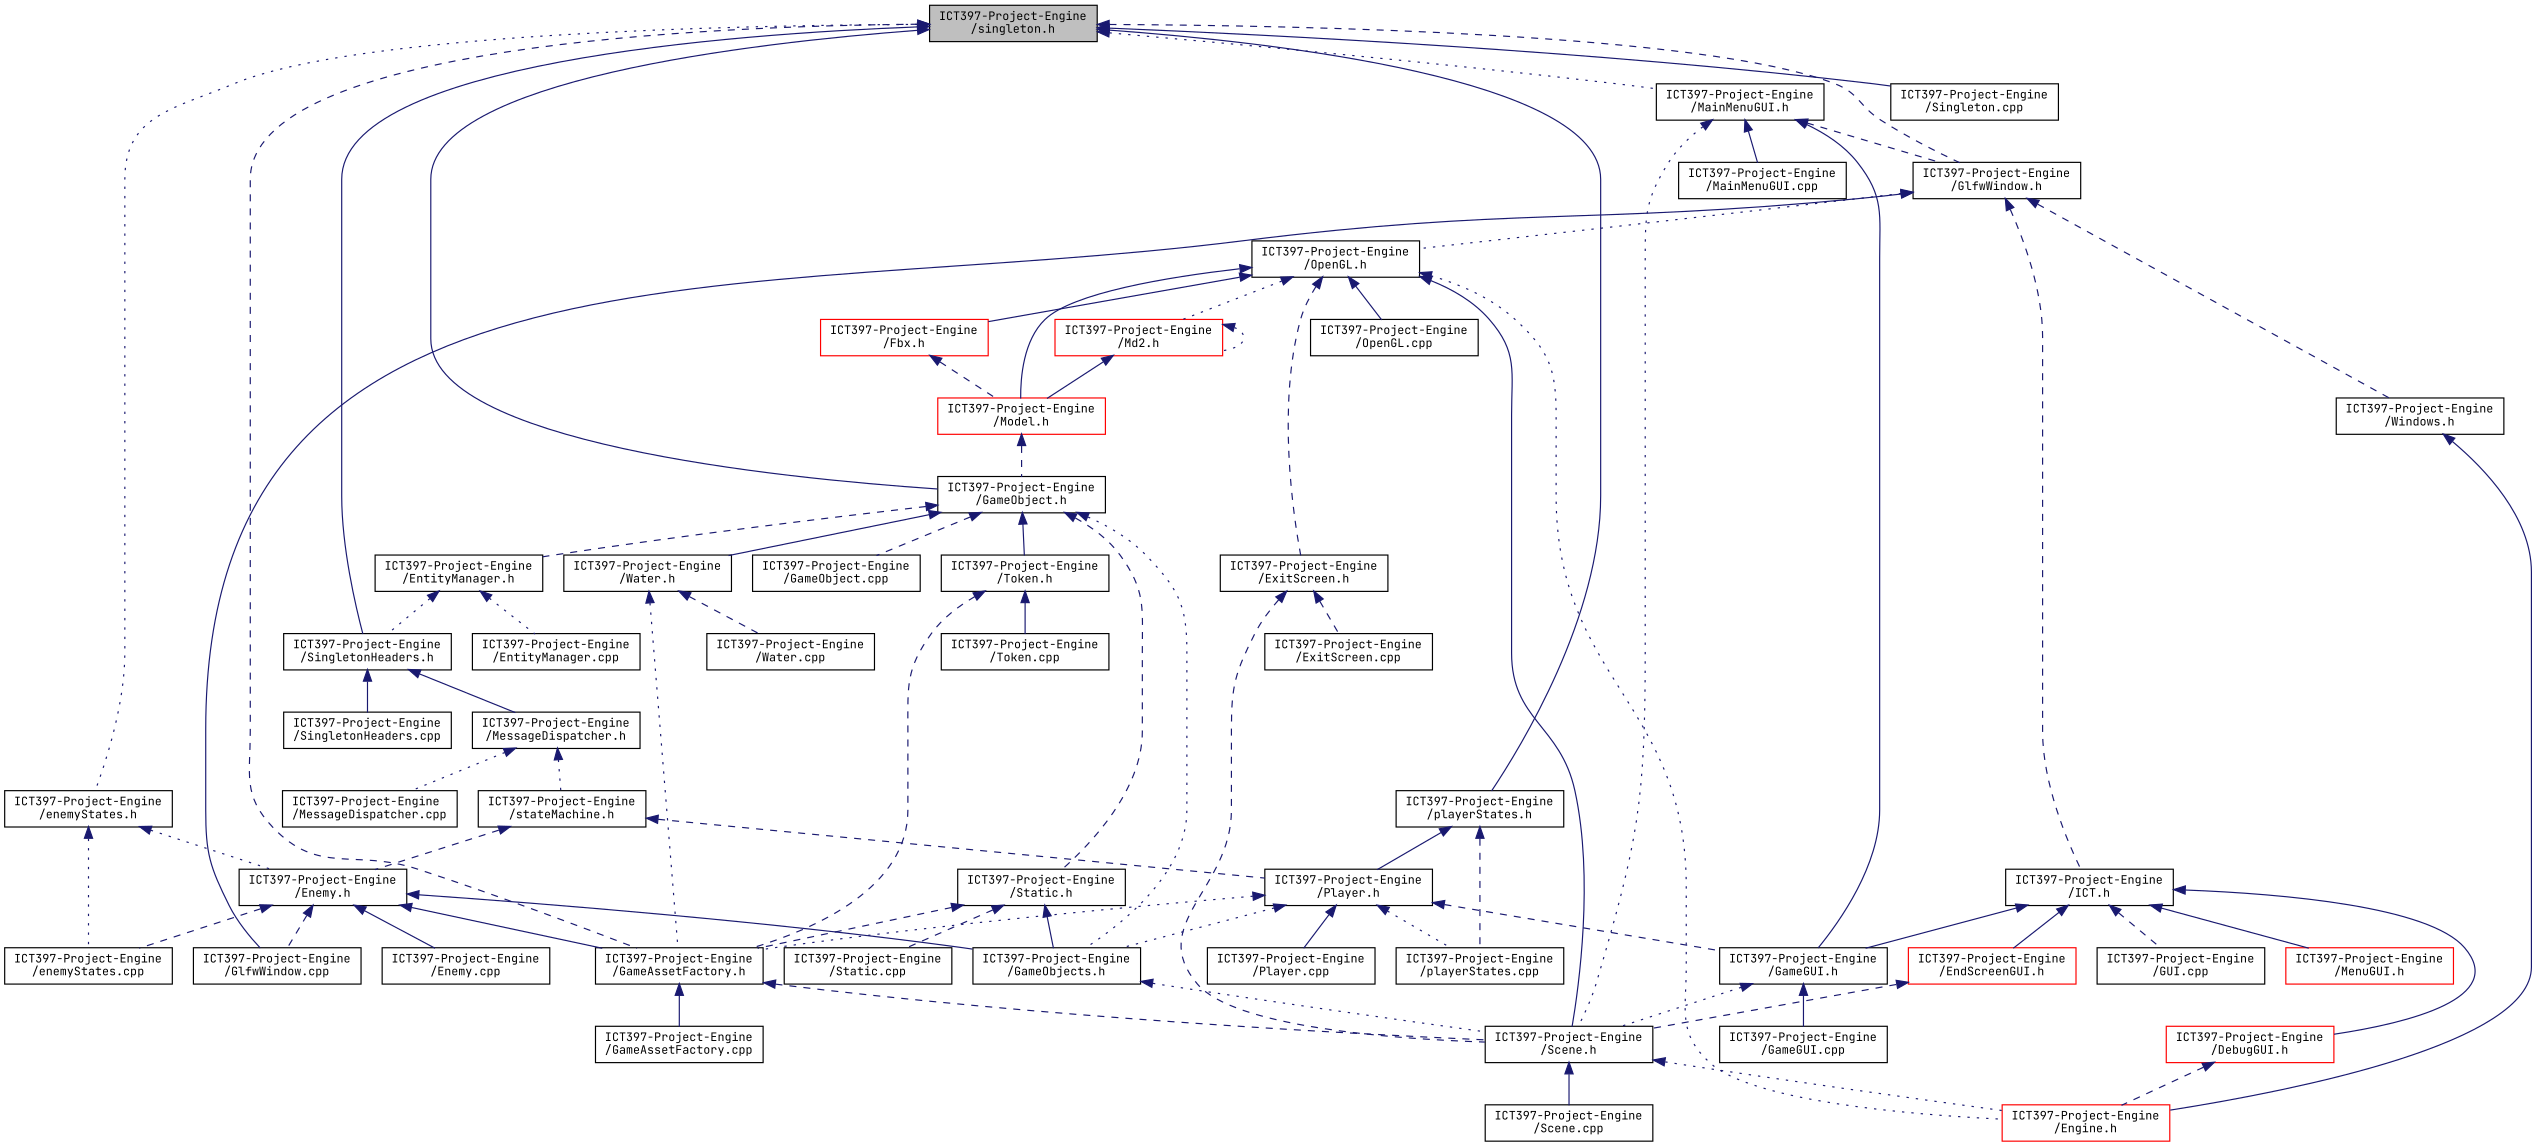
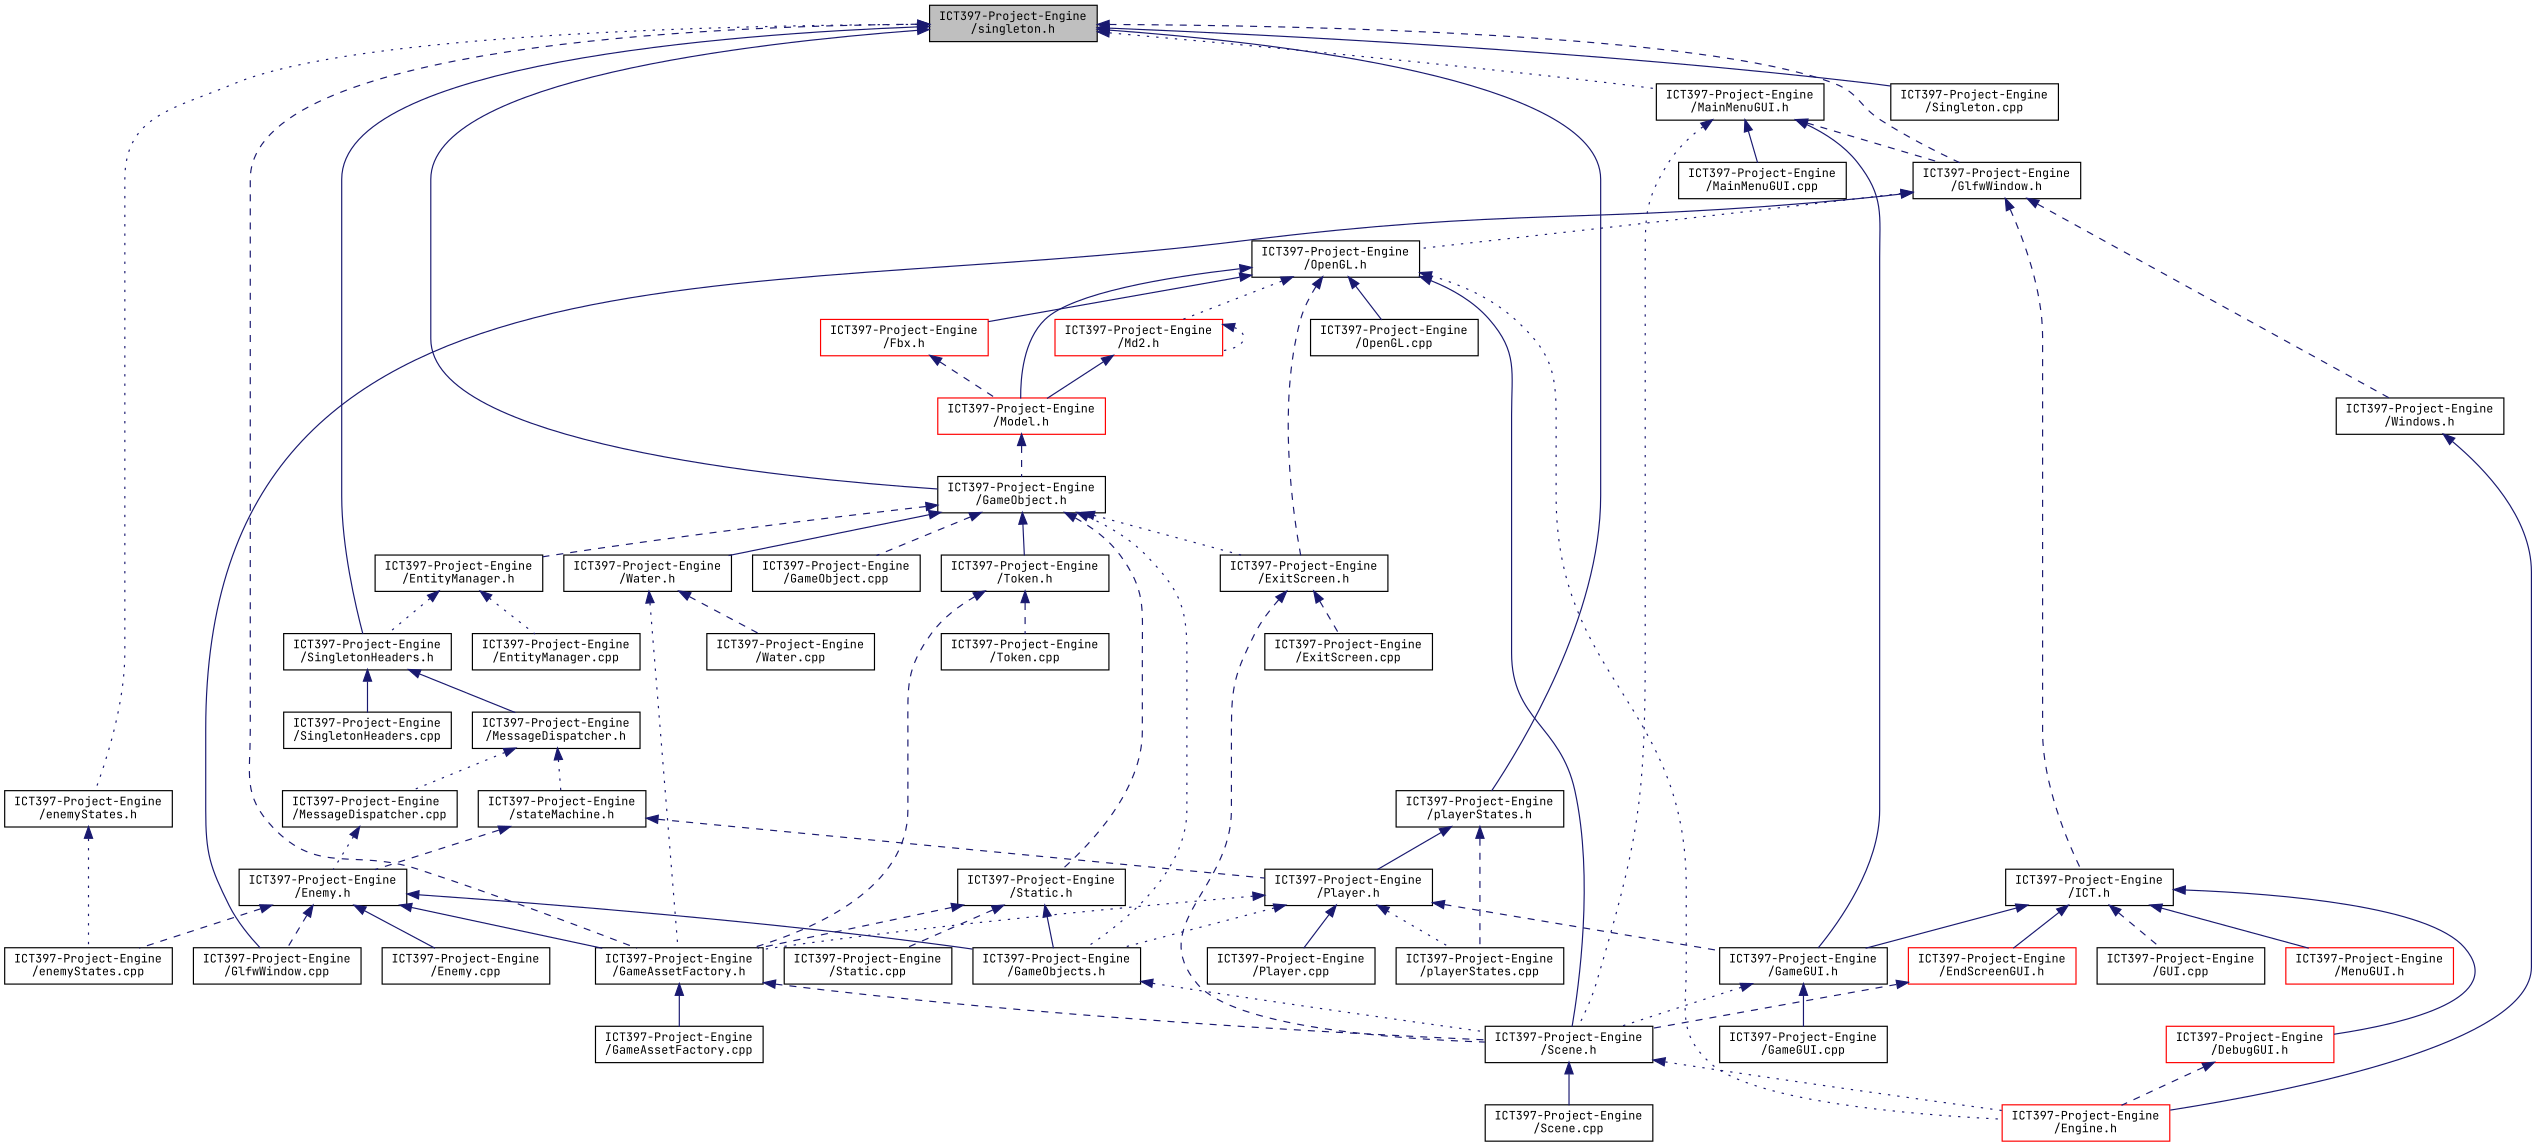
edge "ICT397-Project-Engine /ExitScreen.h" -> "ICT397-Project-Engine /GameObject.h": added
edge "ICT397-Project-Engine /Token.cpp" -> "ICT397-Project-Engine /Token.h": style solid -> dashed
edge "ICT397-Project-Engine /Enemy.h" -> "ICT397-Project-Engine /enemyStates.h": now "ICT397-Project-Engine /Enemy.h" -> "ICT397-Project-Engine /MessageDispatcher.cpp"
